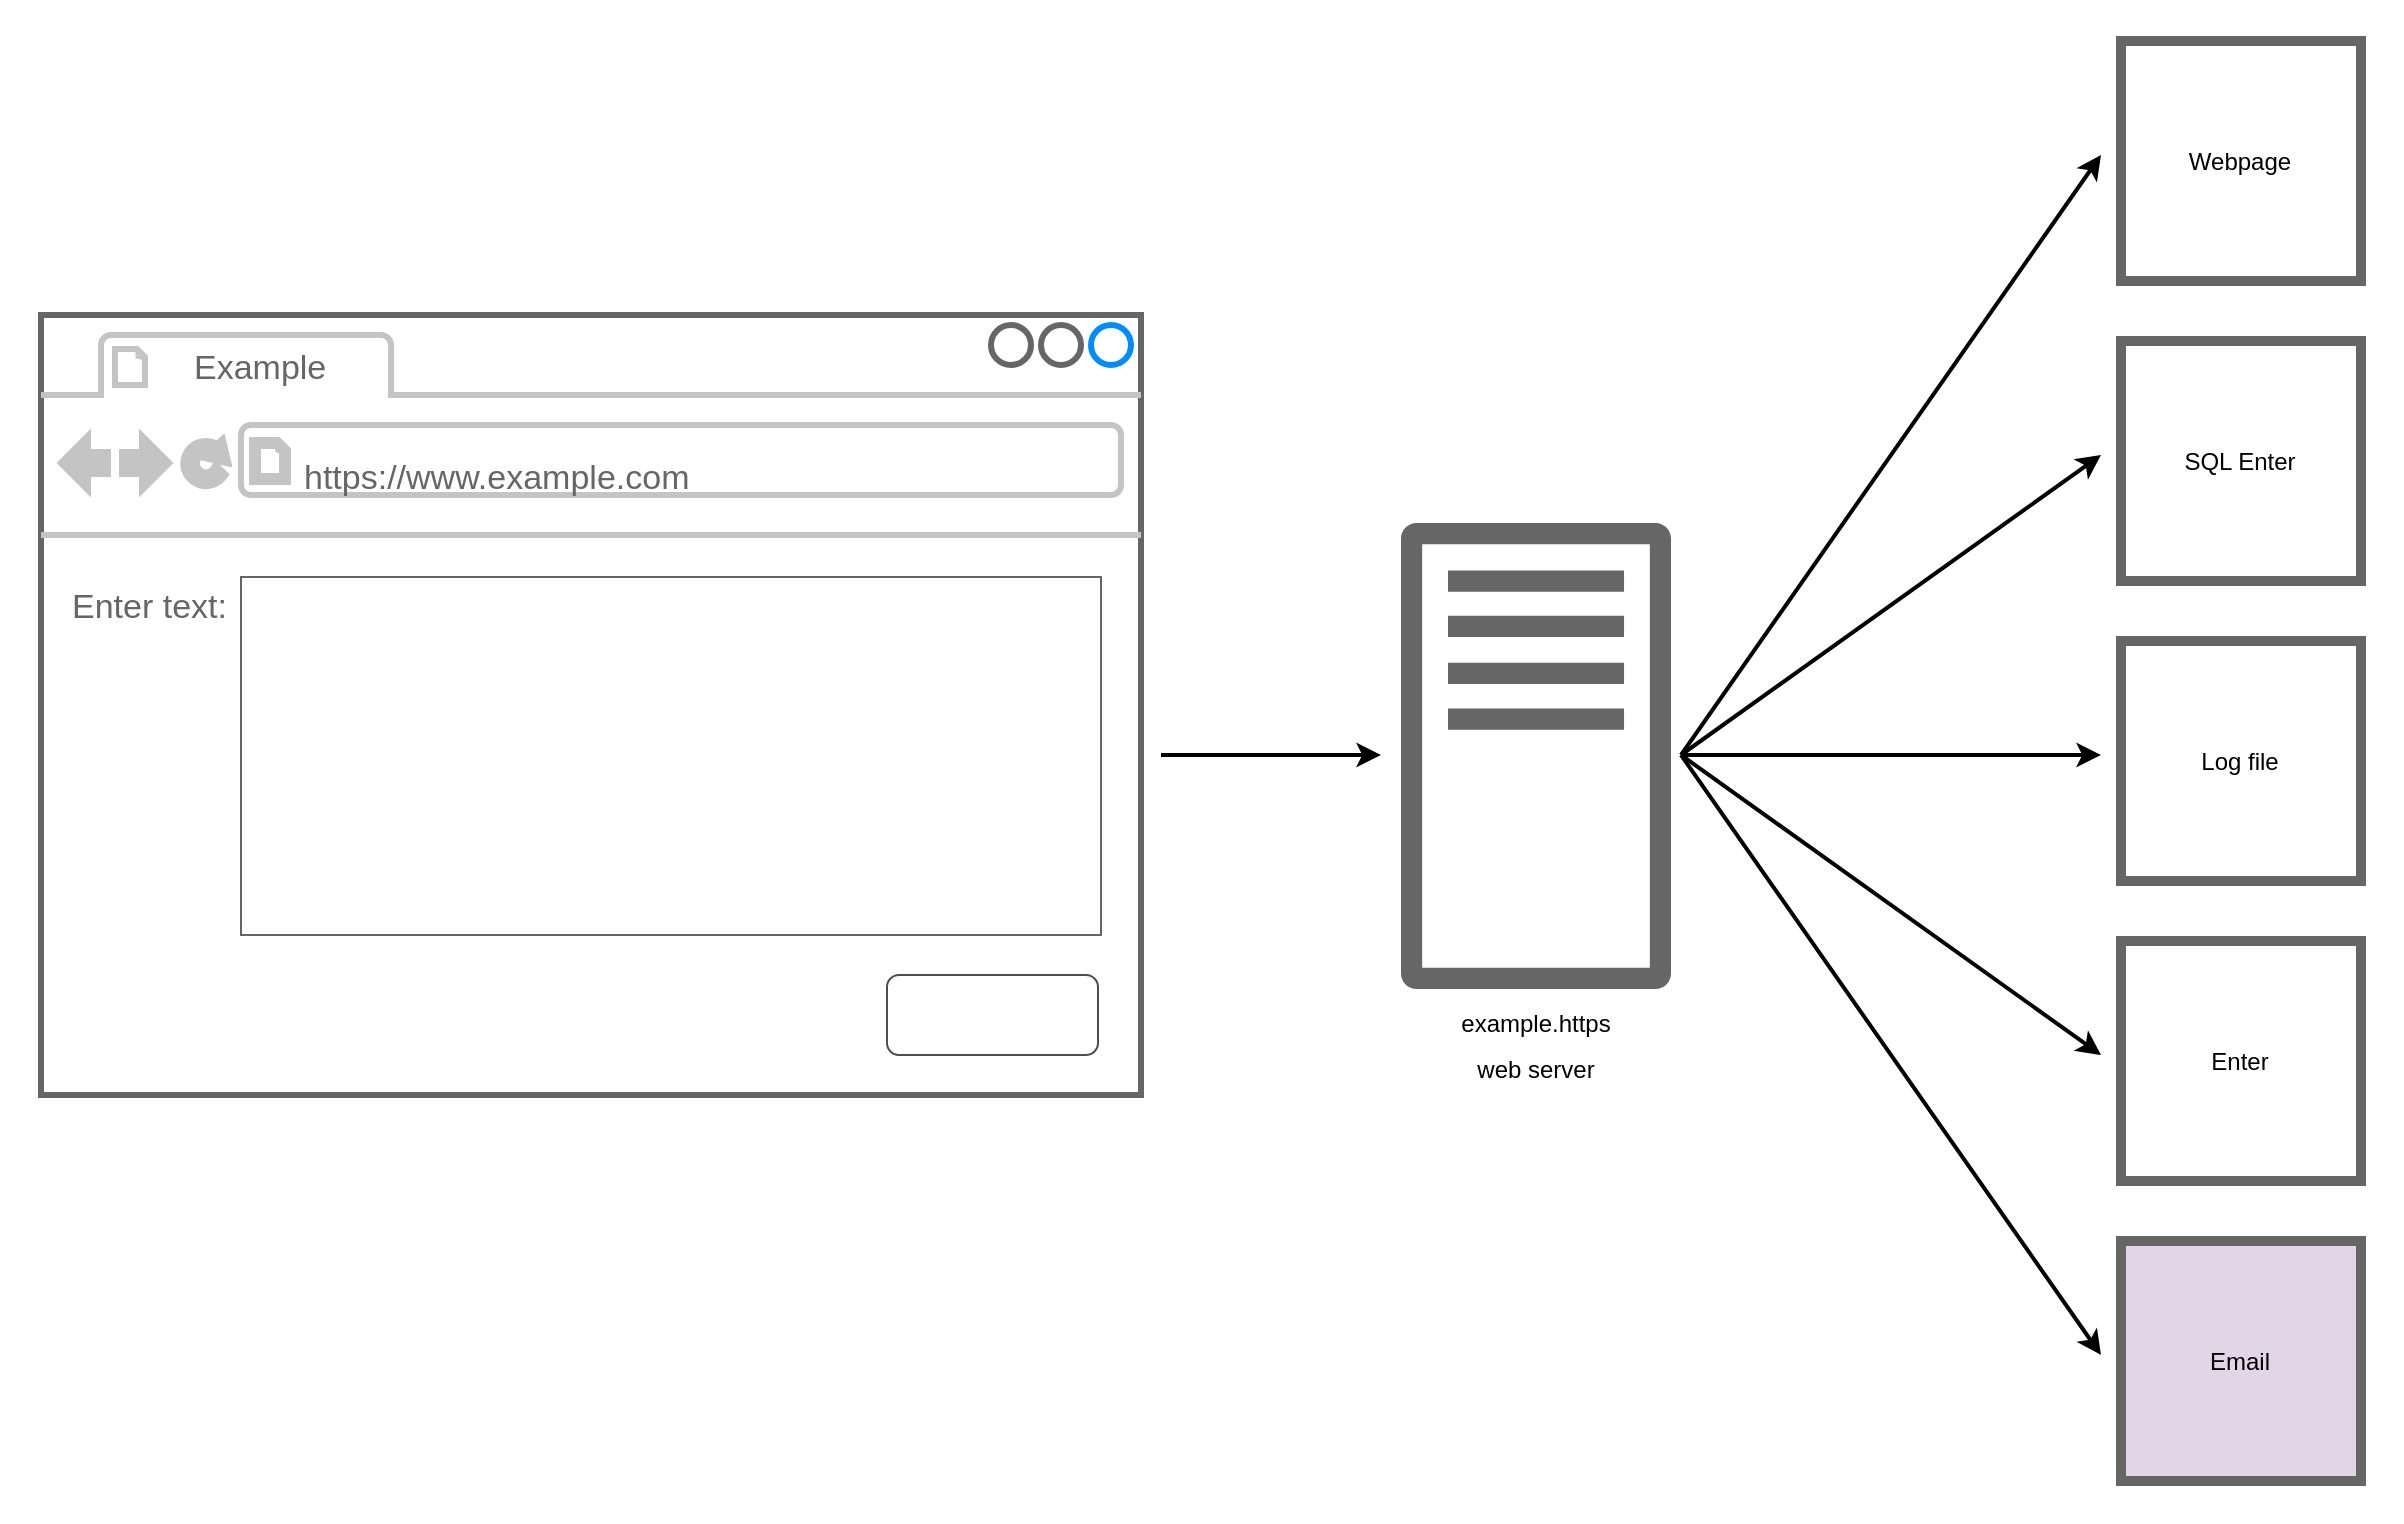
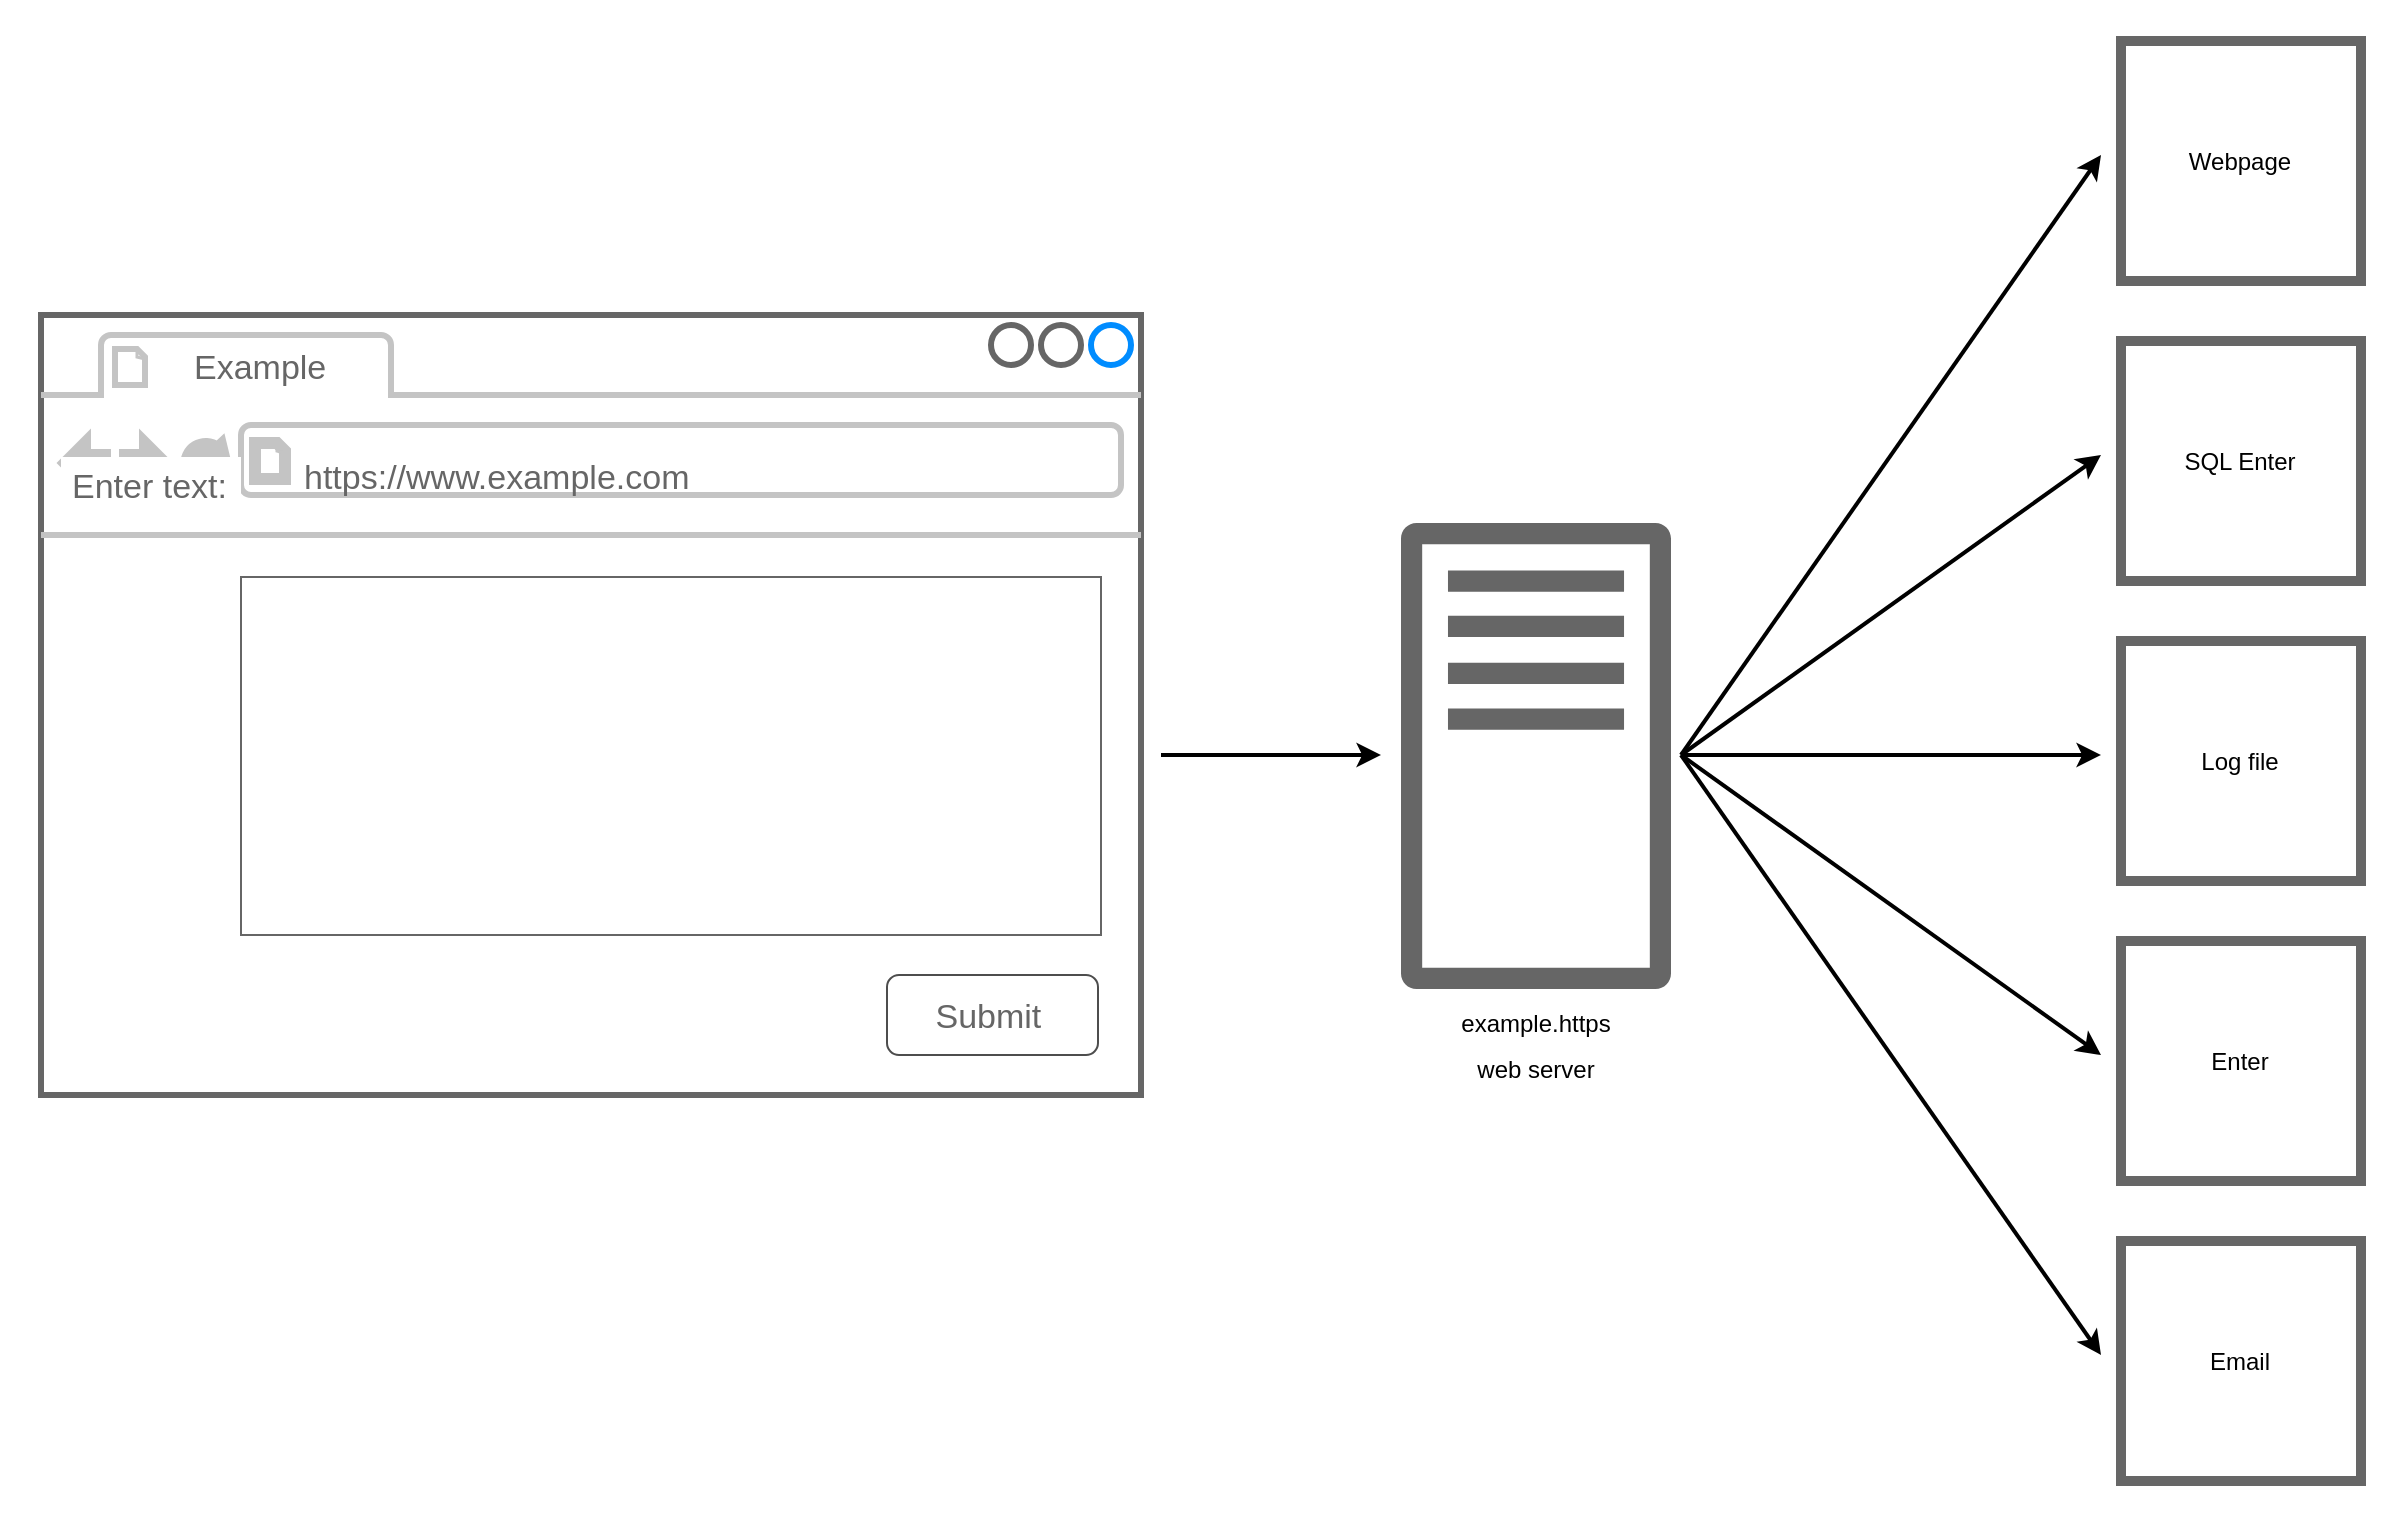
node "Enter text:": moved (151, 607) -> (151, 487)
node "Submit": added
node "Email": fillcolor #e1d5e7 -> #ffffff
